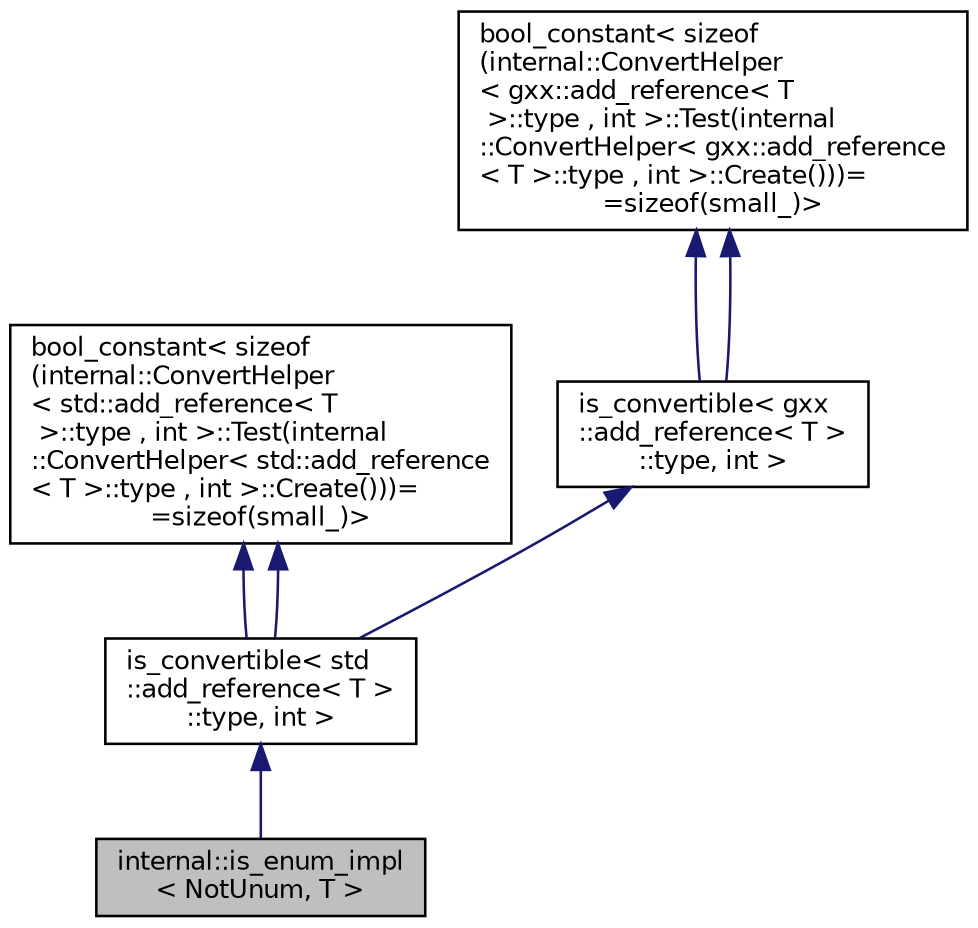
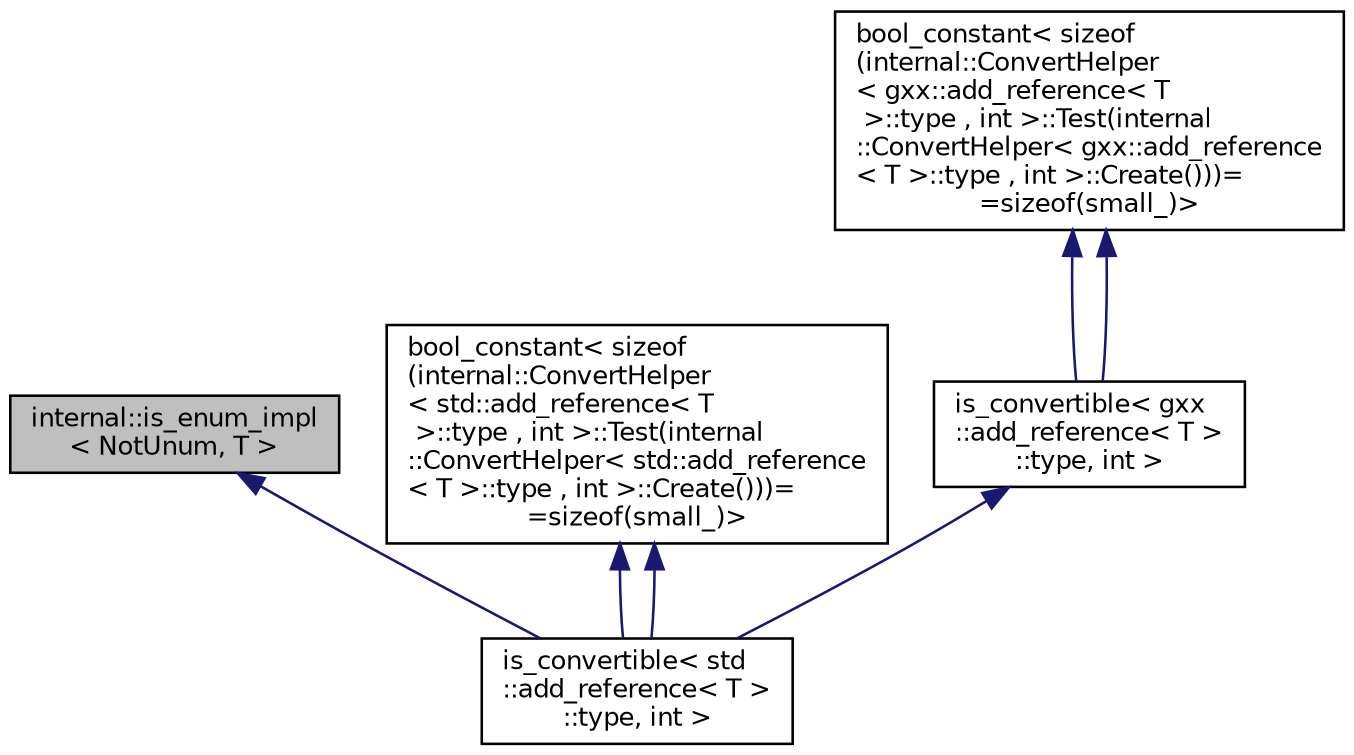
edge "internal::is_enum_impl < NotUnum, T >" -> "is_convertible< std ::add_reference< T > ::type, int >": reversed
